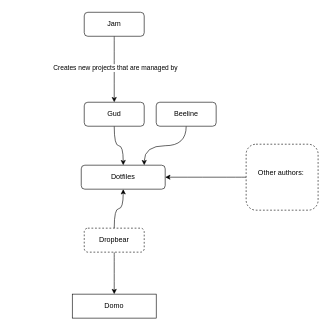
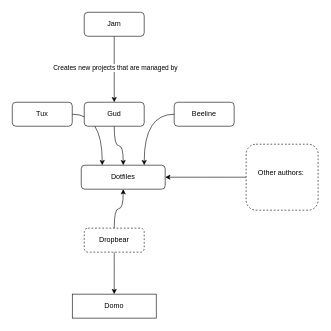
node "Tux": added
node "Beeline": moved (186, 114) -> (204, 114)
edge "Tux" -> "Dotfiles": added
